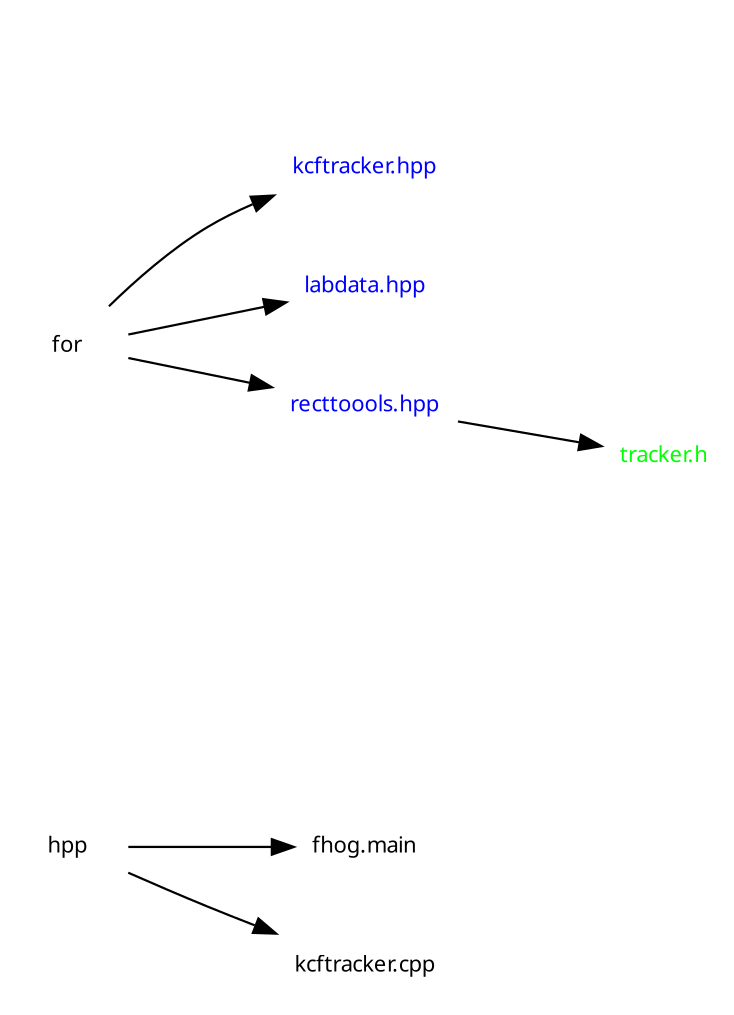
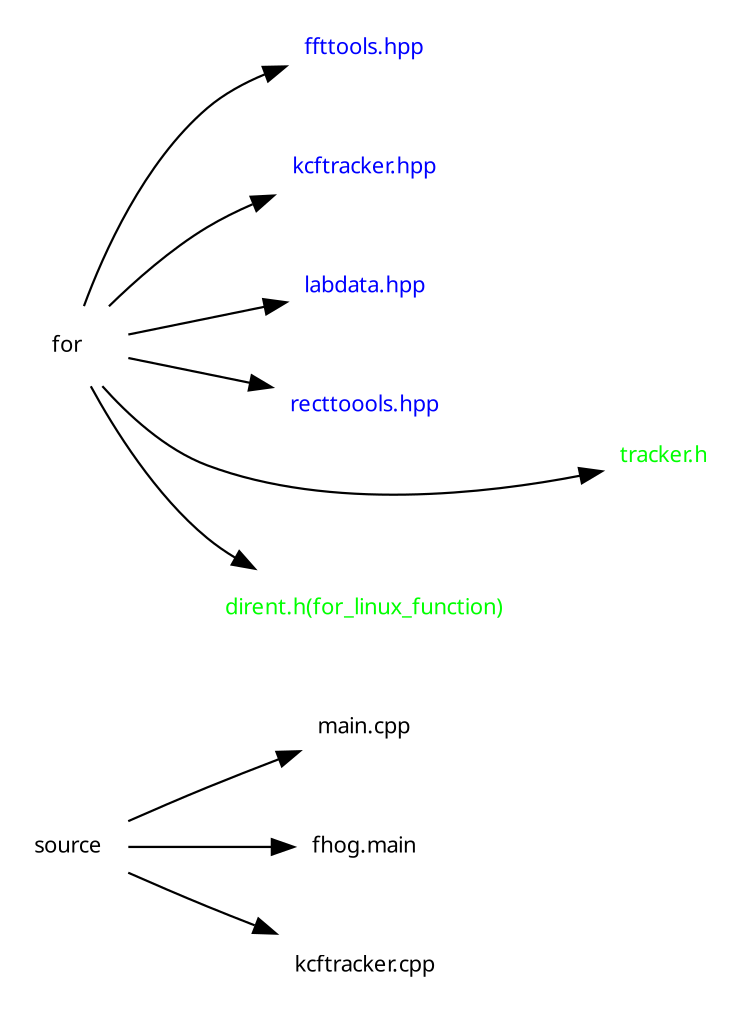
node "ffttools.hpp": added
edge "recttoools.hpp" -> "tracker.h": now "for" -> "tracker.h"
node "dirent.h(for_linux_function)": added
node "main.cpp": added
node "hpp": label "hpp" -> "source"
